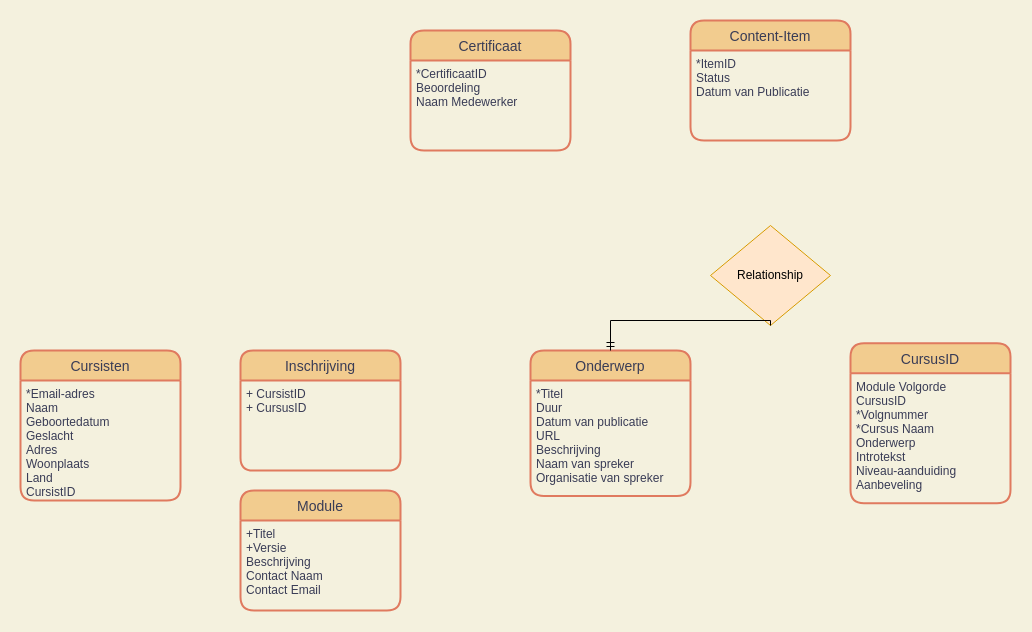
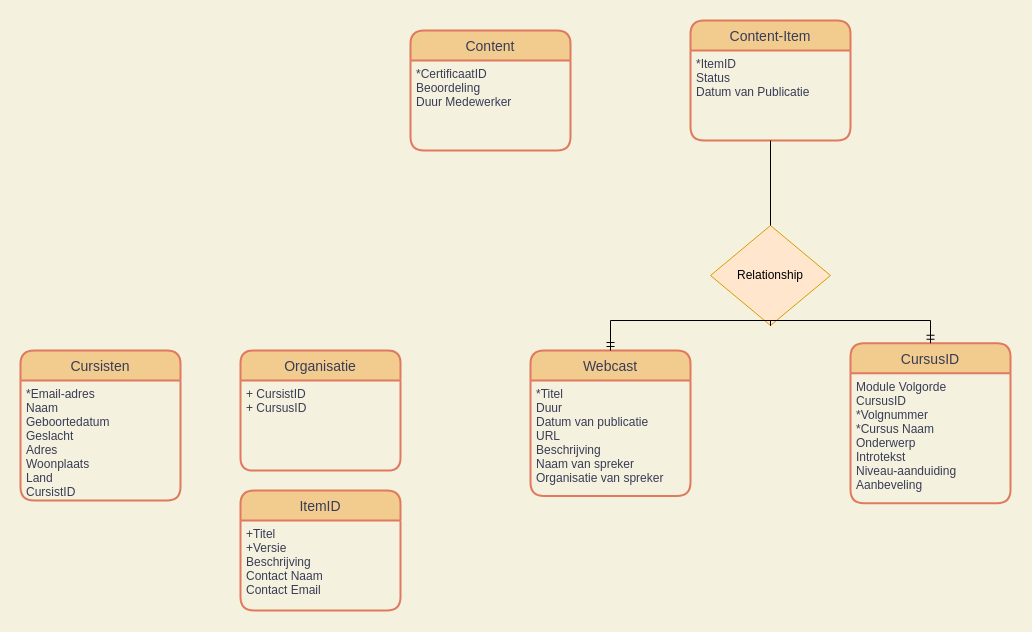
node "Certificaat": label "Certificaat" -> "Content"
node "*CertificaatID Beoordeling Naam Medewerker": label "*CertificaatID Beoordeling Naam Medewerker" -> "*CertificaatID Beoordeling Duur Medewerker"
edge "*ItemID Status Datum van Publicatie" -- "Relationship": added
edge "Relationship" -> "CursusID": added
node "Inschrijving": label "Inschrijving" -> "Organisatie"
node "Onderwerp": label "Onderwerp" -> "Webcast"
node "Module": label "Module" -> "ItemID"
